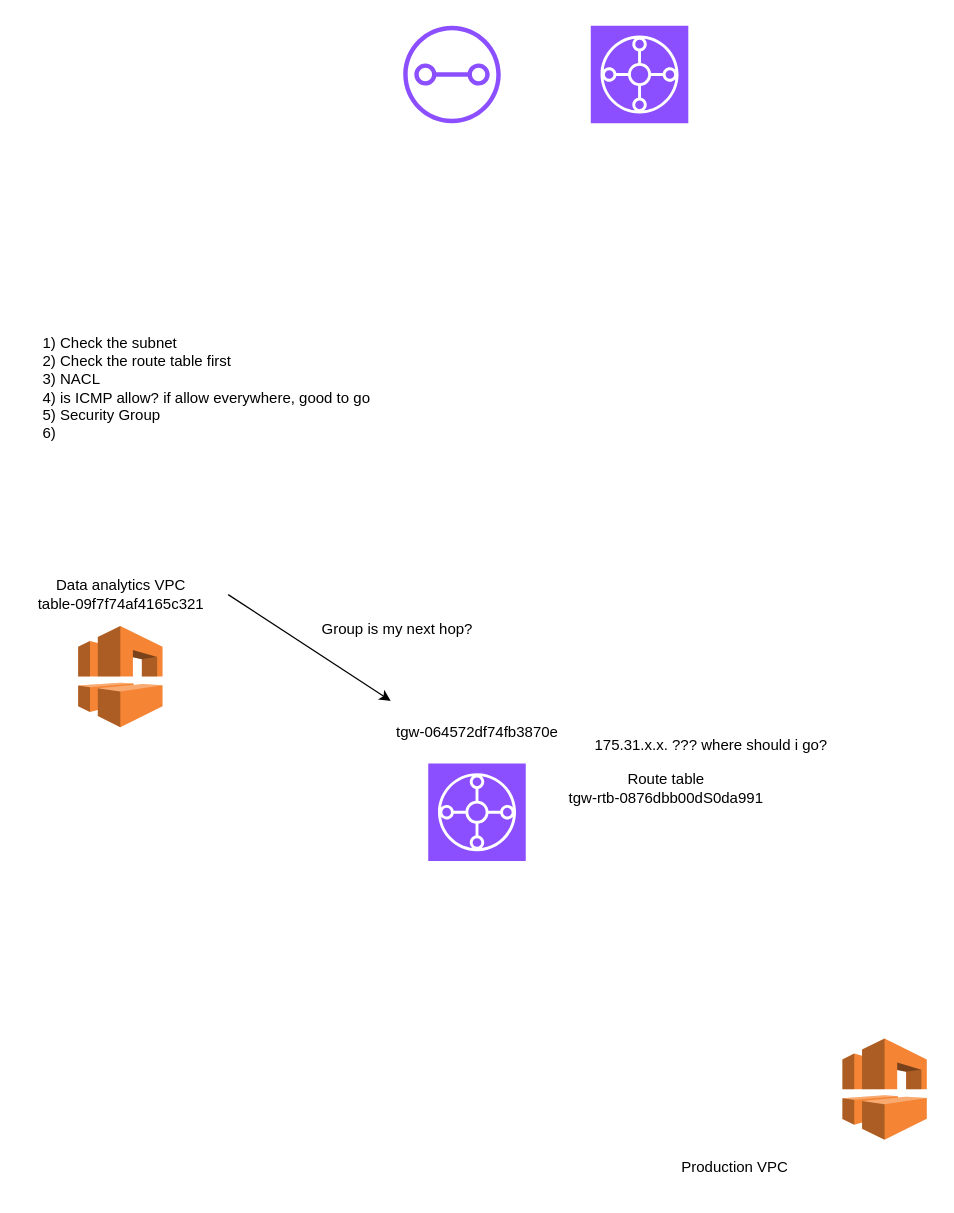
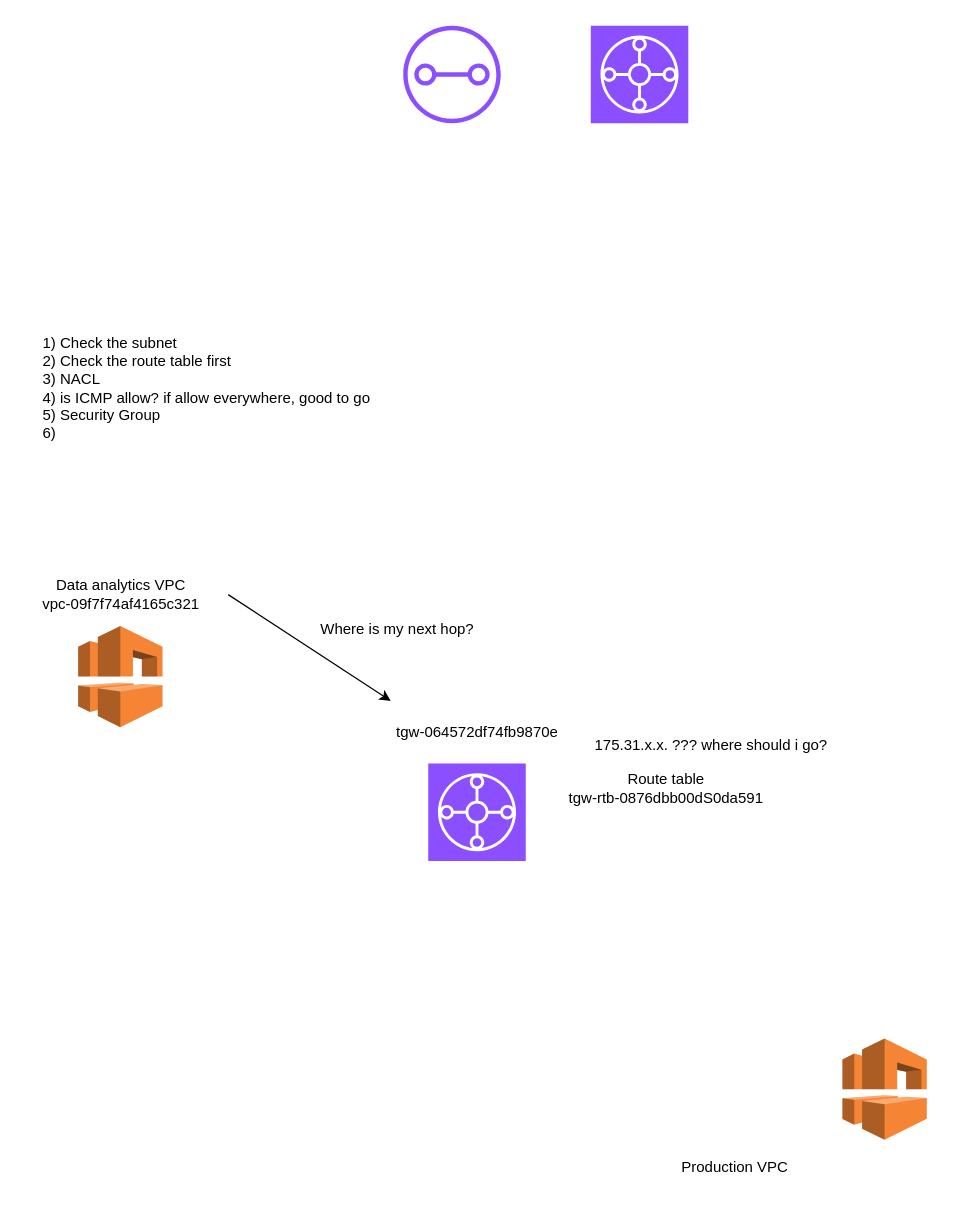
node "Data analytics VPC table-09f7f74af4165c321": label "Data analytics VPC table-09f7f74af4165c321" -> "Data analytics VPC vpc-09f7f74af4165c321"
node "Group is my next hop?": label "Group is my next hop?" -> "Where is my next hop?"
node "tgw-064572df74fb3870e": label "tgw-064572df74fb3870e" -> "tgw-064572df74fb9870e"
node "Route table tgw-rtb-0876dbb00dS0da991": label "Route table tgw-rtb-0876dbb00dS0da991" -> "Route table tgw-rtb-0876dbb00dS0da591"
